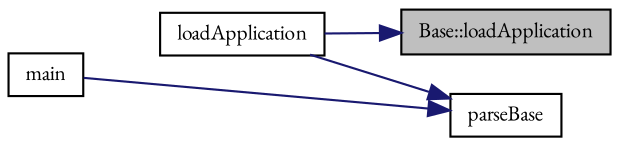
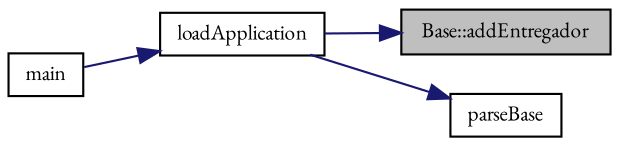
node "Base::loadApplication": label "Base::loadApplication" -> "Base::addEntregador"
edge "main" -> "parseBase": now "main" -> "loadApplication"
